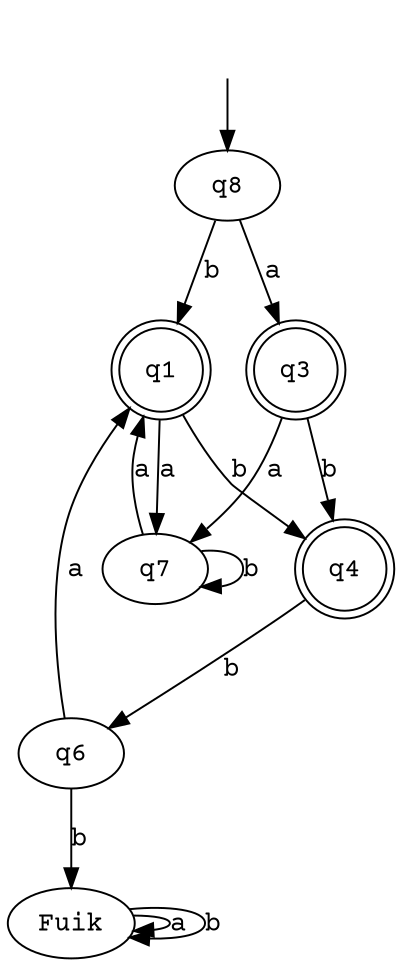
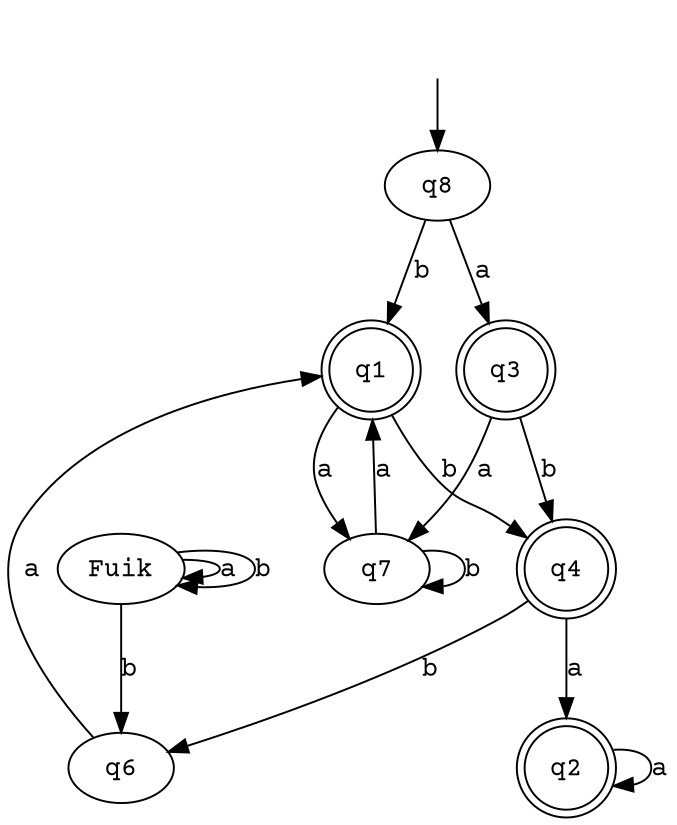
node "q2": added
edge "q6" -> "Fuik": reversed
